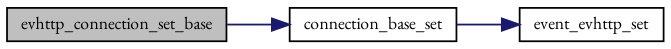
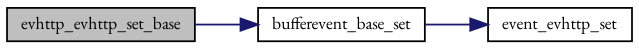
node "evhttp_connection_set_base": label "evhttp_connection_set_base" -> "evhttp_evhttp_set_base"
node "connection_base_set": label "connection_base_set" -> "bufferevent_base_set"
